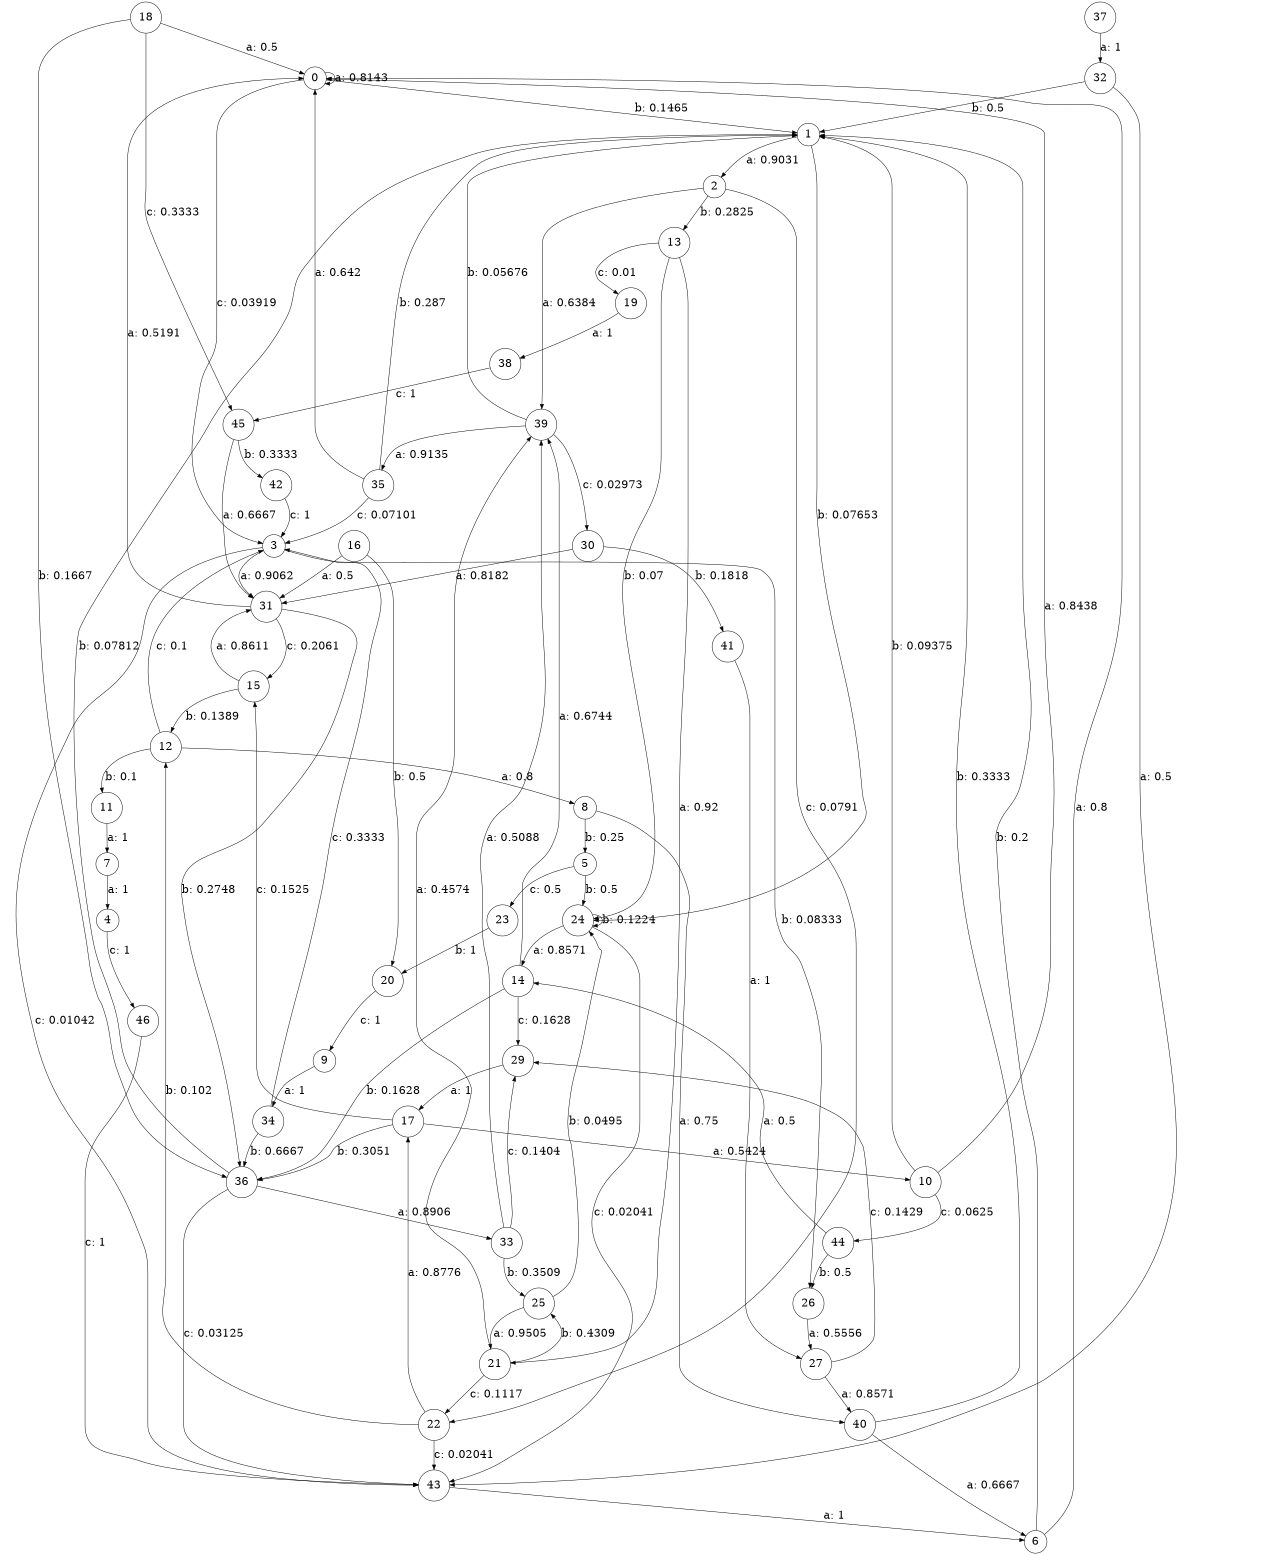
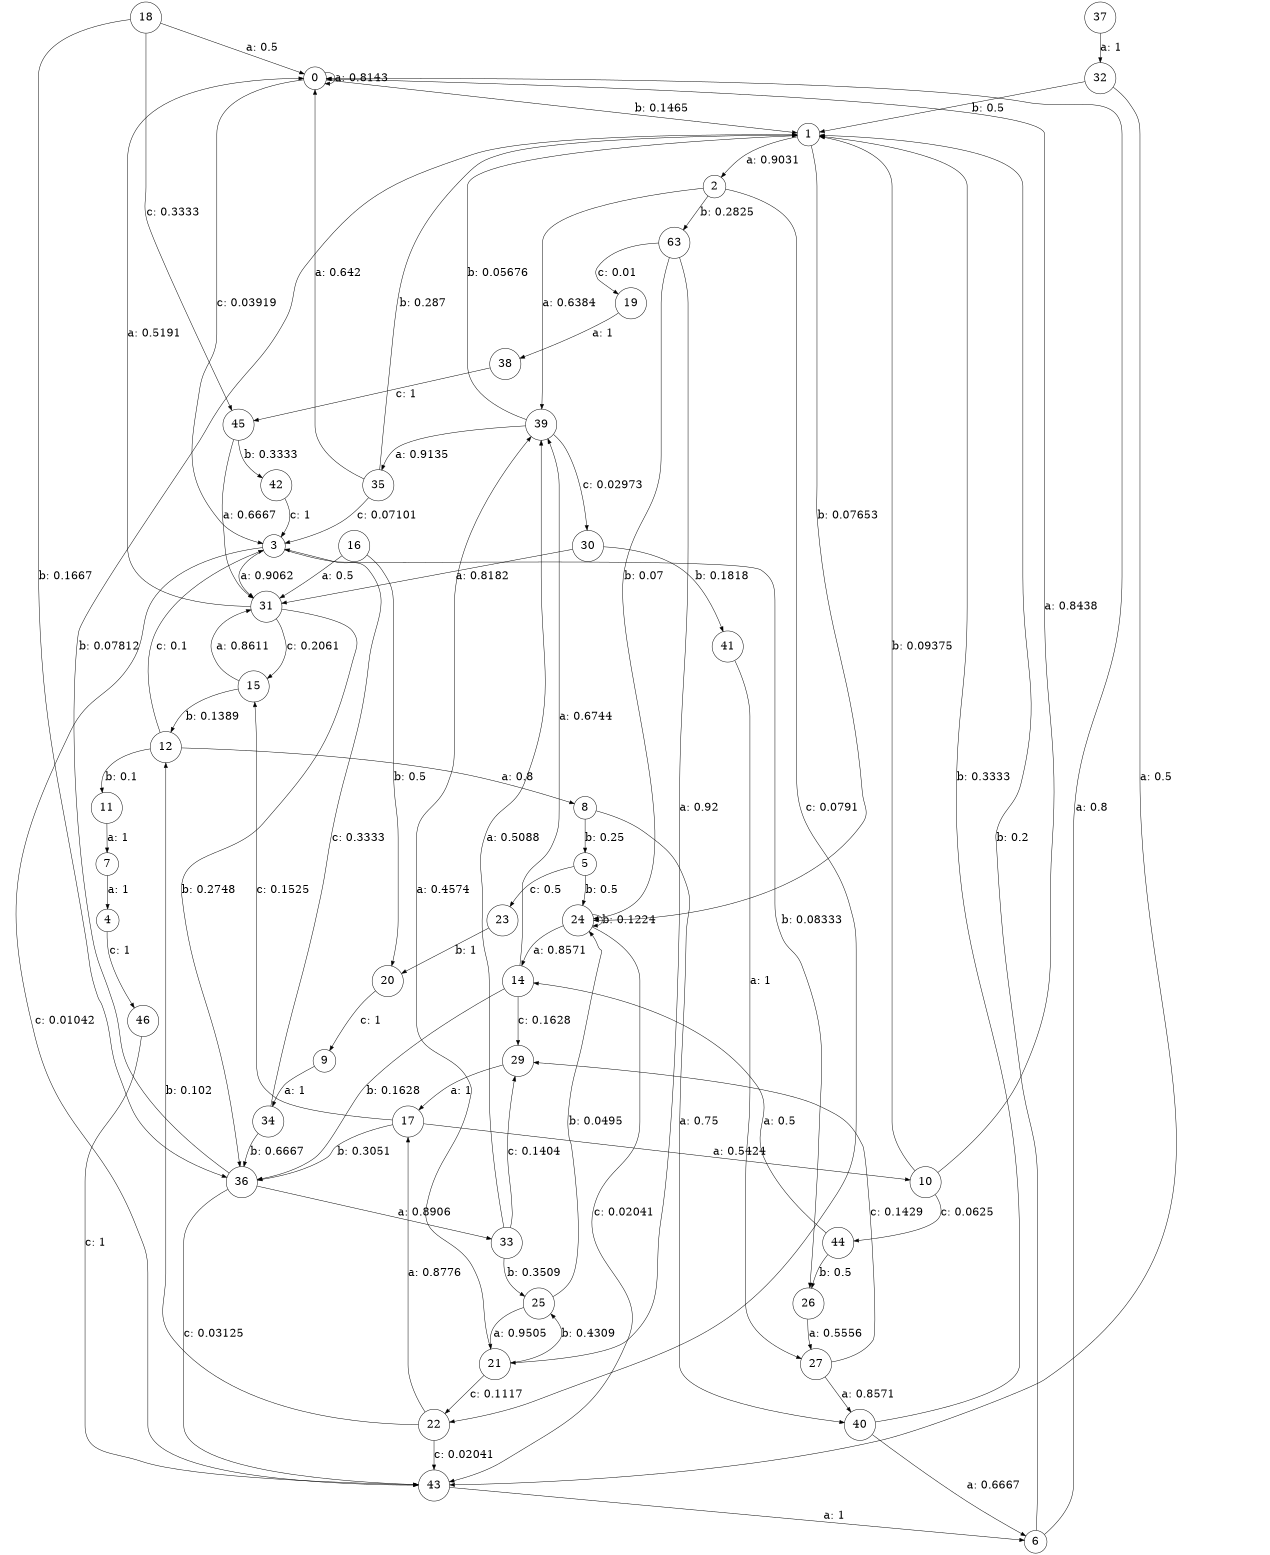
node "13": label "13" -> "63"
